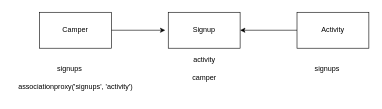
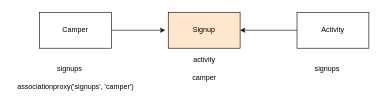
node "Signup": fillcolor #ffffff -> #ffe6cc
node "associationproxy('signups', 'activity')": label "associationproxy('signups', 'activity')" -> "associationproxy('signups', 'camper')"
